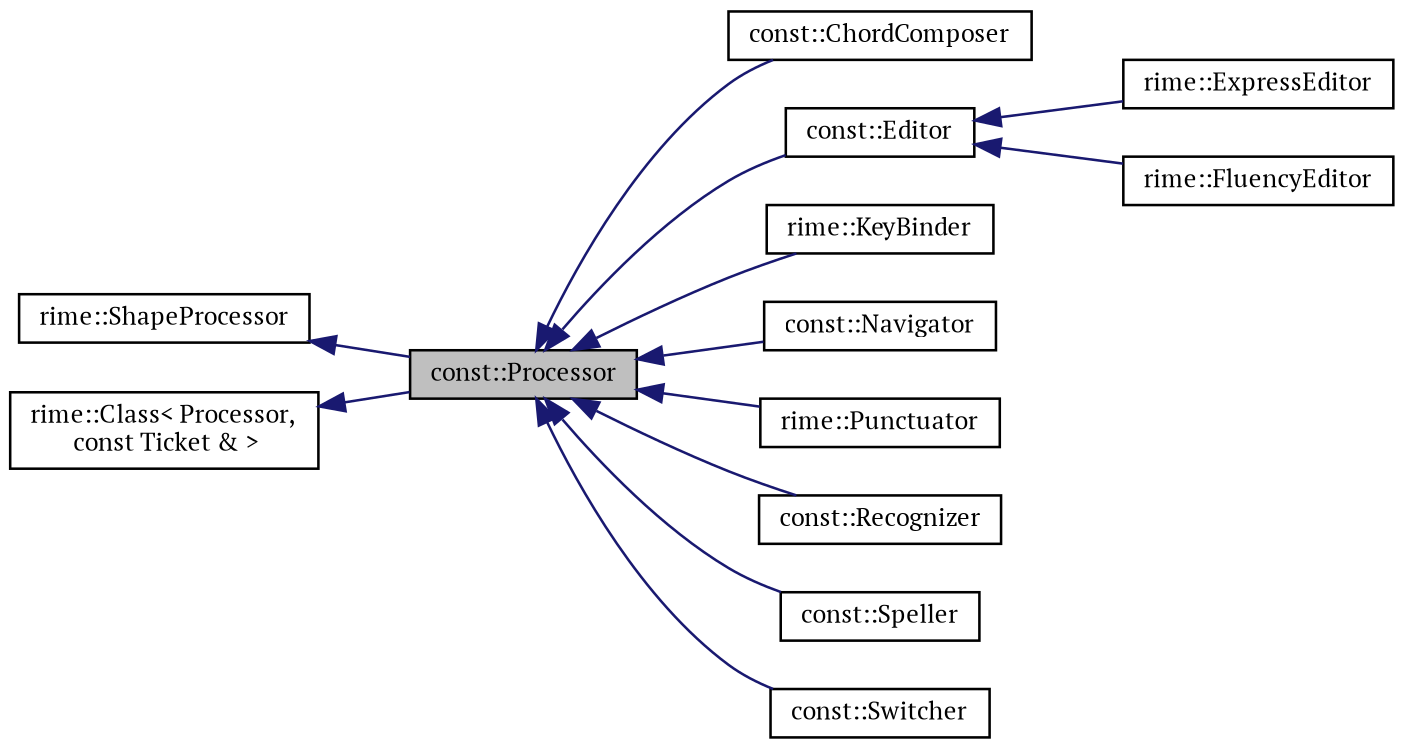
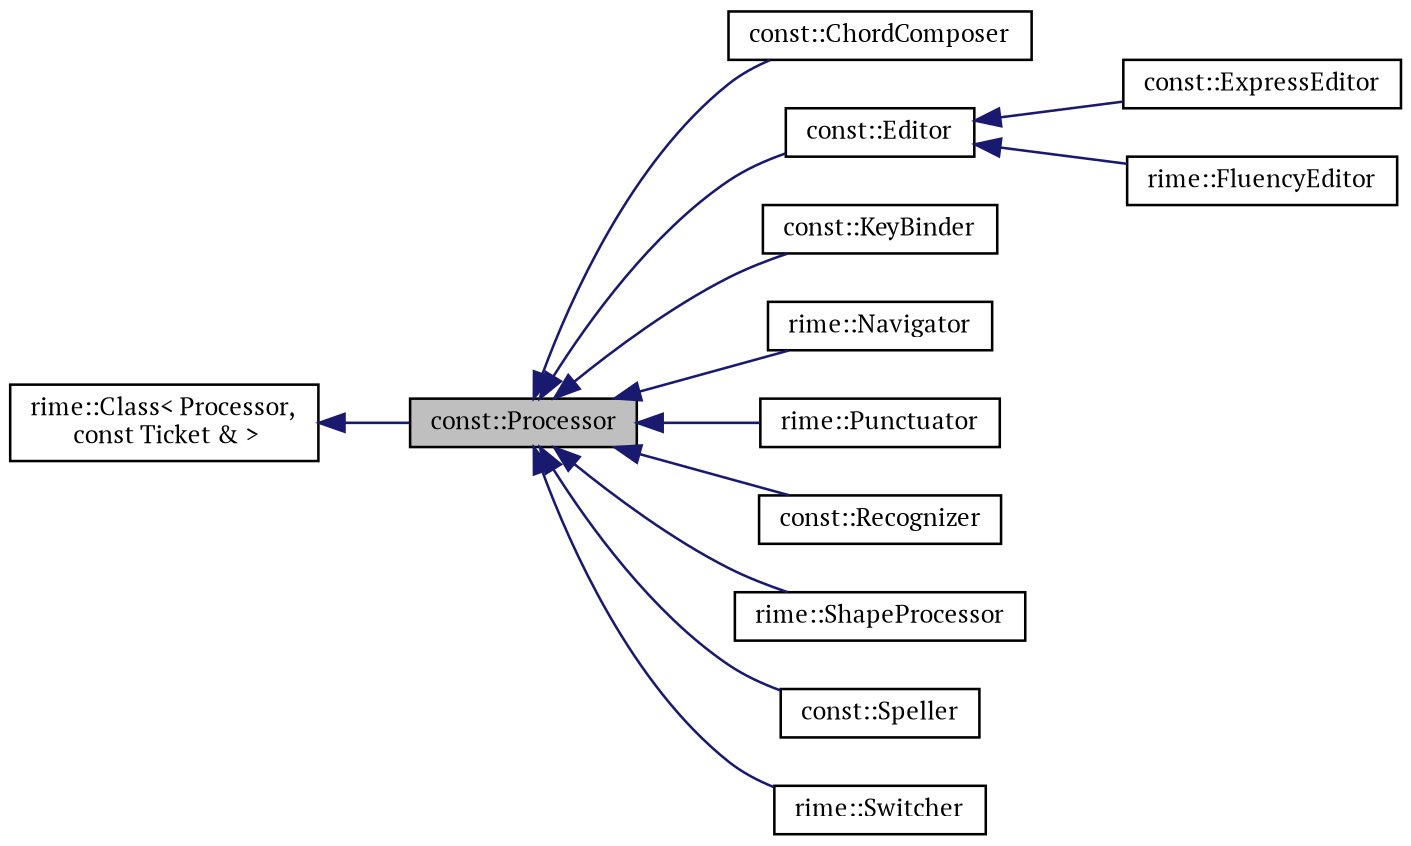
node "rime::ExpressEditor": label "rime::ExpressEditor" -> "const::ExpressEditor"
node "rime::KeyBinder": label "rime::KeyBinder" -> "const::KeyBinder"
node "const::Navigator": label "const::Navigator" -> "rime::Navigator"
edge "const::Processor" -> "rime::ShapeProcessor": reversed
node "const::Switcher": label "const::Switcher" -> "rime::Switcher"
